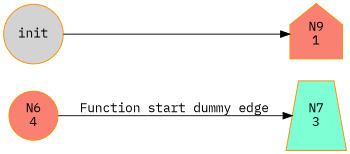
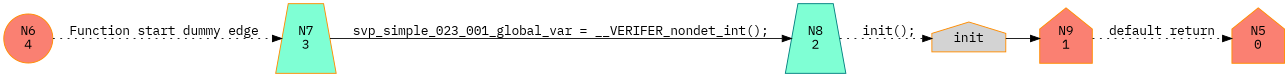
node "init": shape circle -> house
node "N8 2": added
node "N5 0": added
edge "N6 4" -> "N7 3": style solid -> dotted
